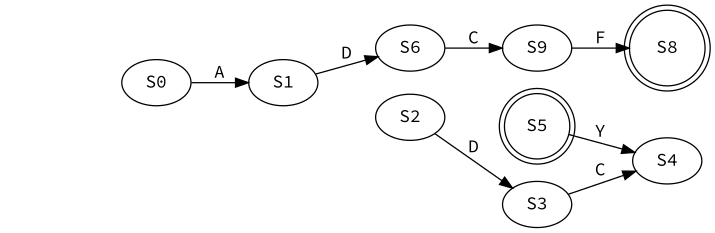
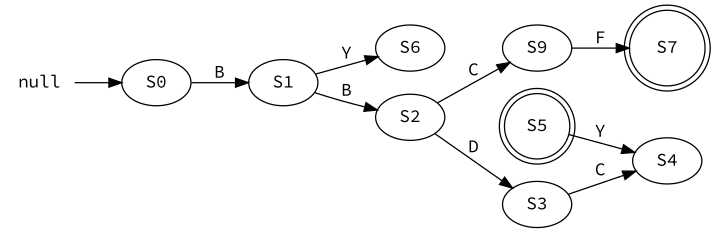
edge "S6" -> "S9": now "S2" -> "S9"
node "S8": label "S8" -> "S7"
edge "S1" -> "S6": label "D" -> "Y"
edge "S0" -> "S1": label "A" -> "B"
node "null": added
edge "S1" -> "S2": added, label "B"
